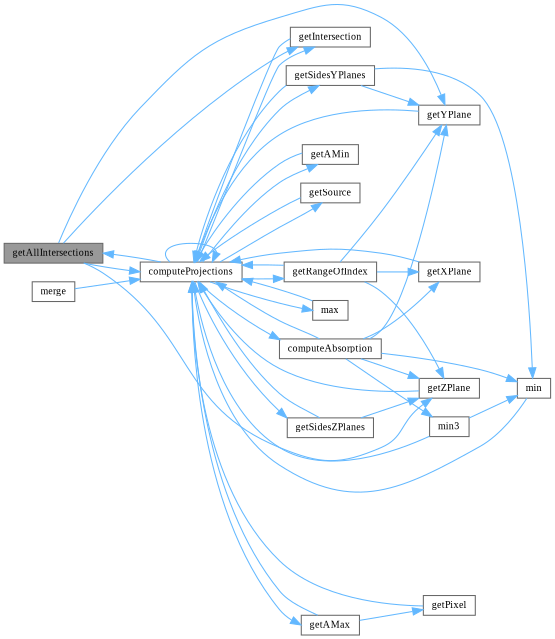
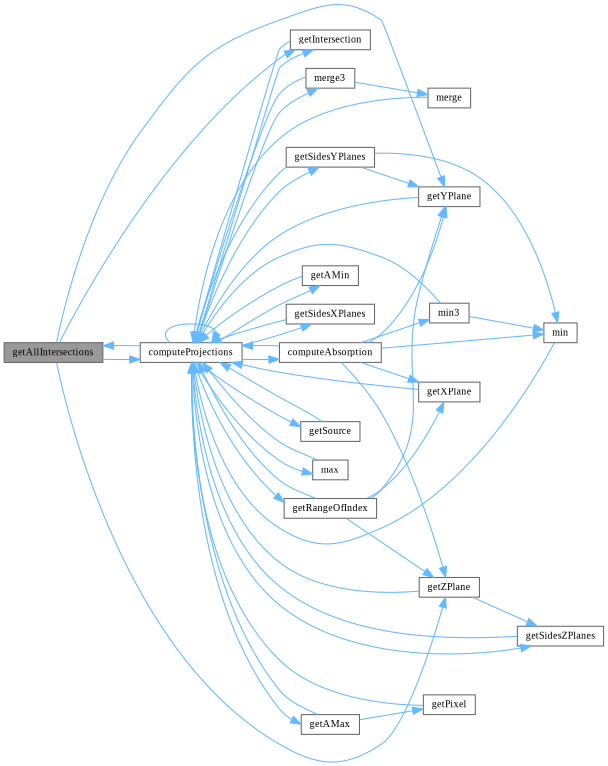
node "merge3": added
node "getSidesXPlanes": added
edge "getSidesZPlanes" -> "getZPlane": reversed
